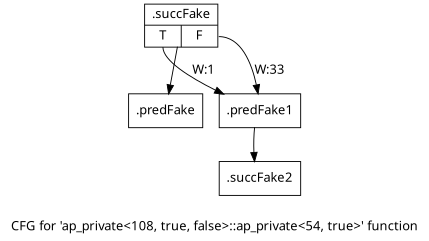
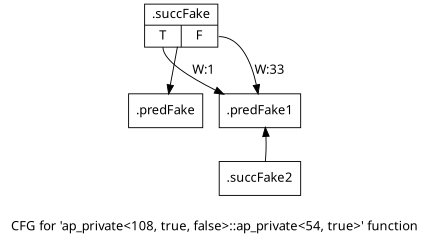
edge ".predFake1" -> ".succFake2": reversed
